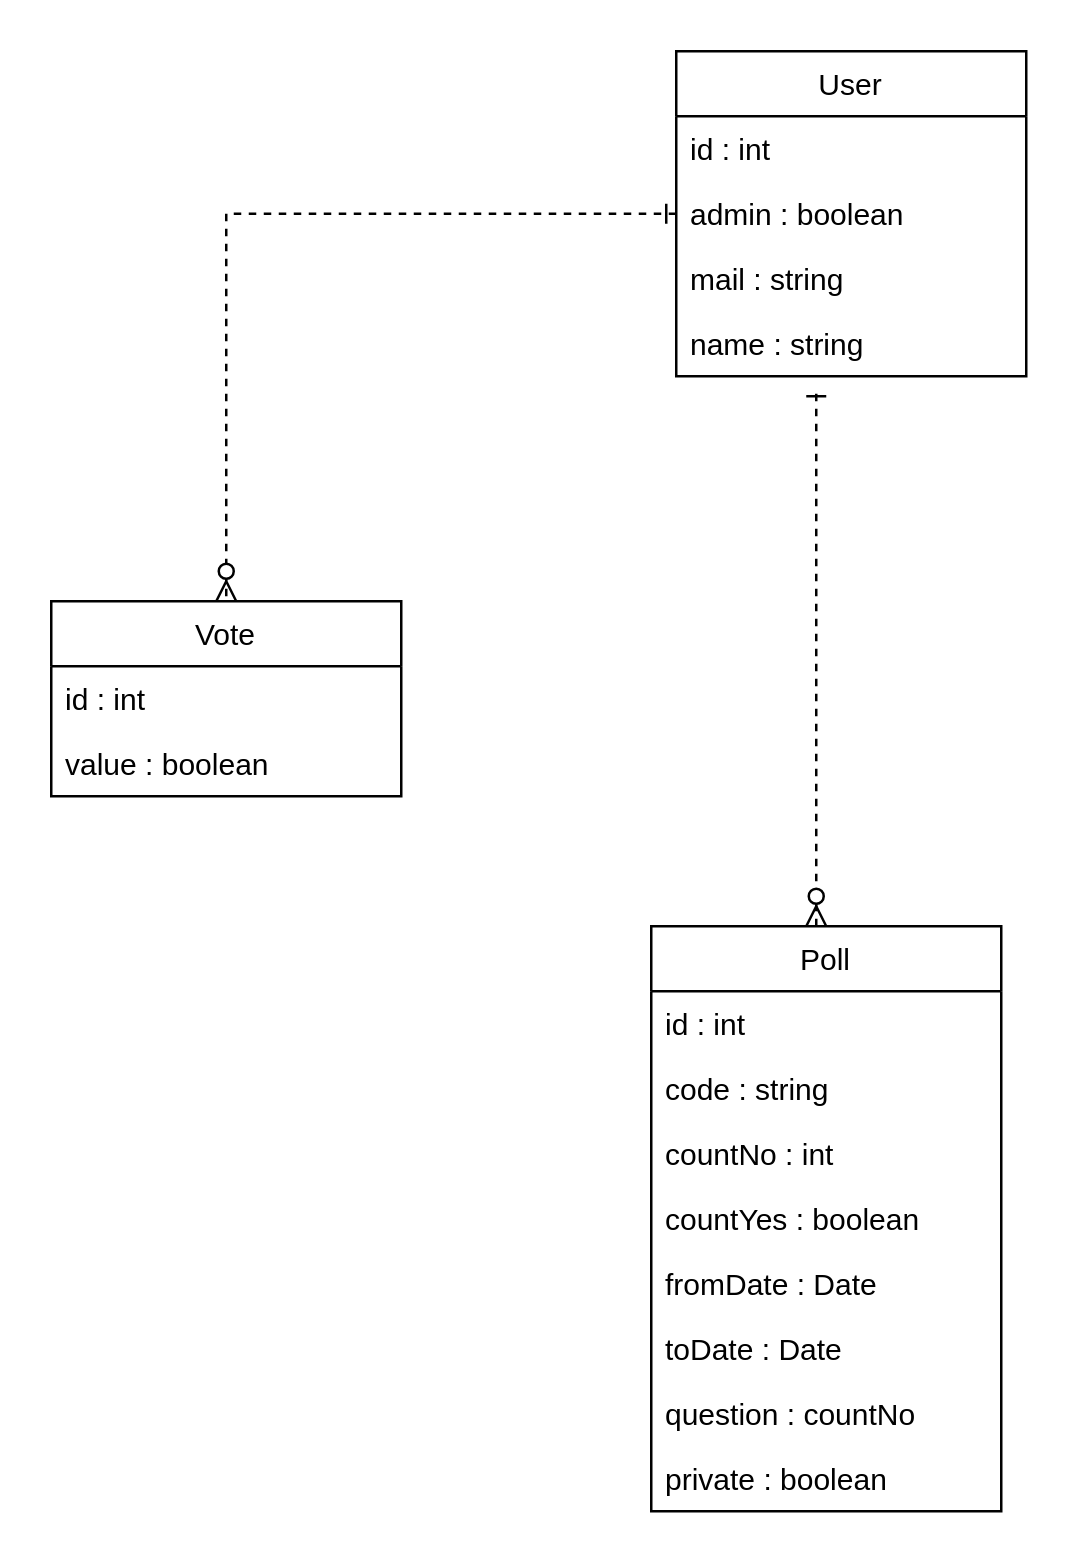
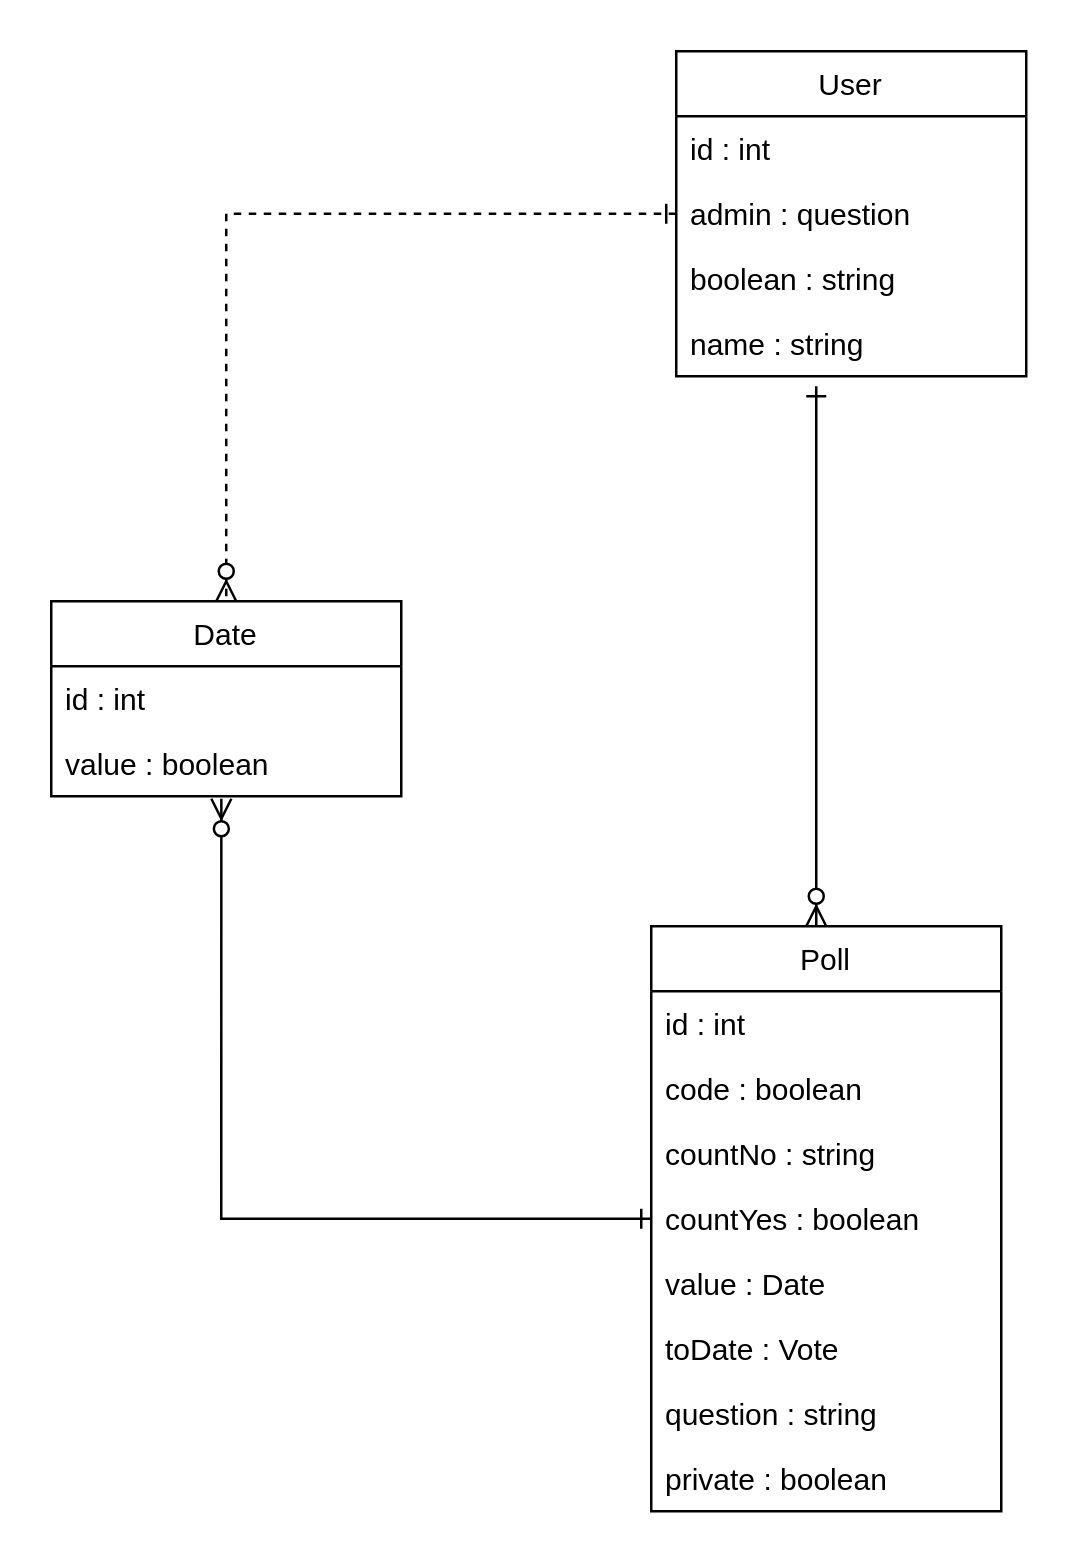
node "admin : boolean": label "admin : boolean" -> "admin : question"
node "mail : string": label "mail : string" -> "boolean : string"
node "Vote": label "Vote" -> "Date"
edge "name : string" -- "Poll": style dashed -> solid
node "code : string": label "code : string" -> "code : boolean"
node "countNo : int": label "countNo : int" -> "countNo : string"
edge "value : boolean" -- "countYes : boolean": added
node "fromDate : Date": label "fromDate : Date" -> "value : Date"
node "toDate : Date": label "toDate : Date" -> "toDate : Vote"
node "question : countNo": label "question : countNo" -> "question : string"
